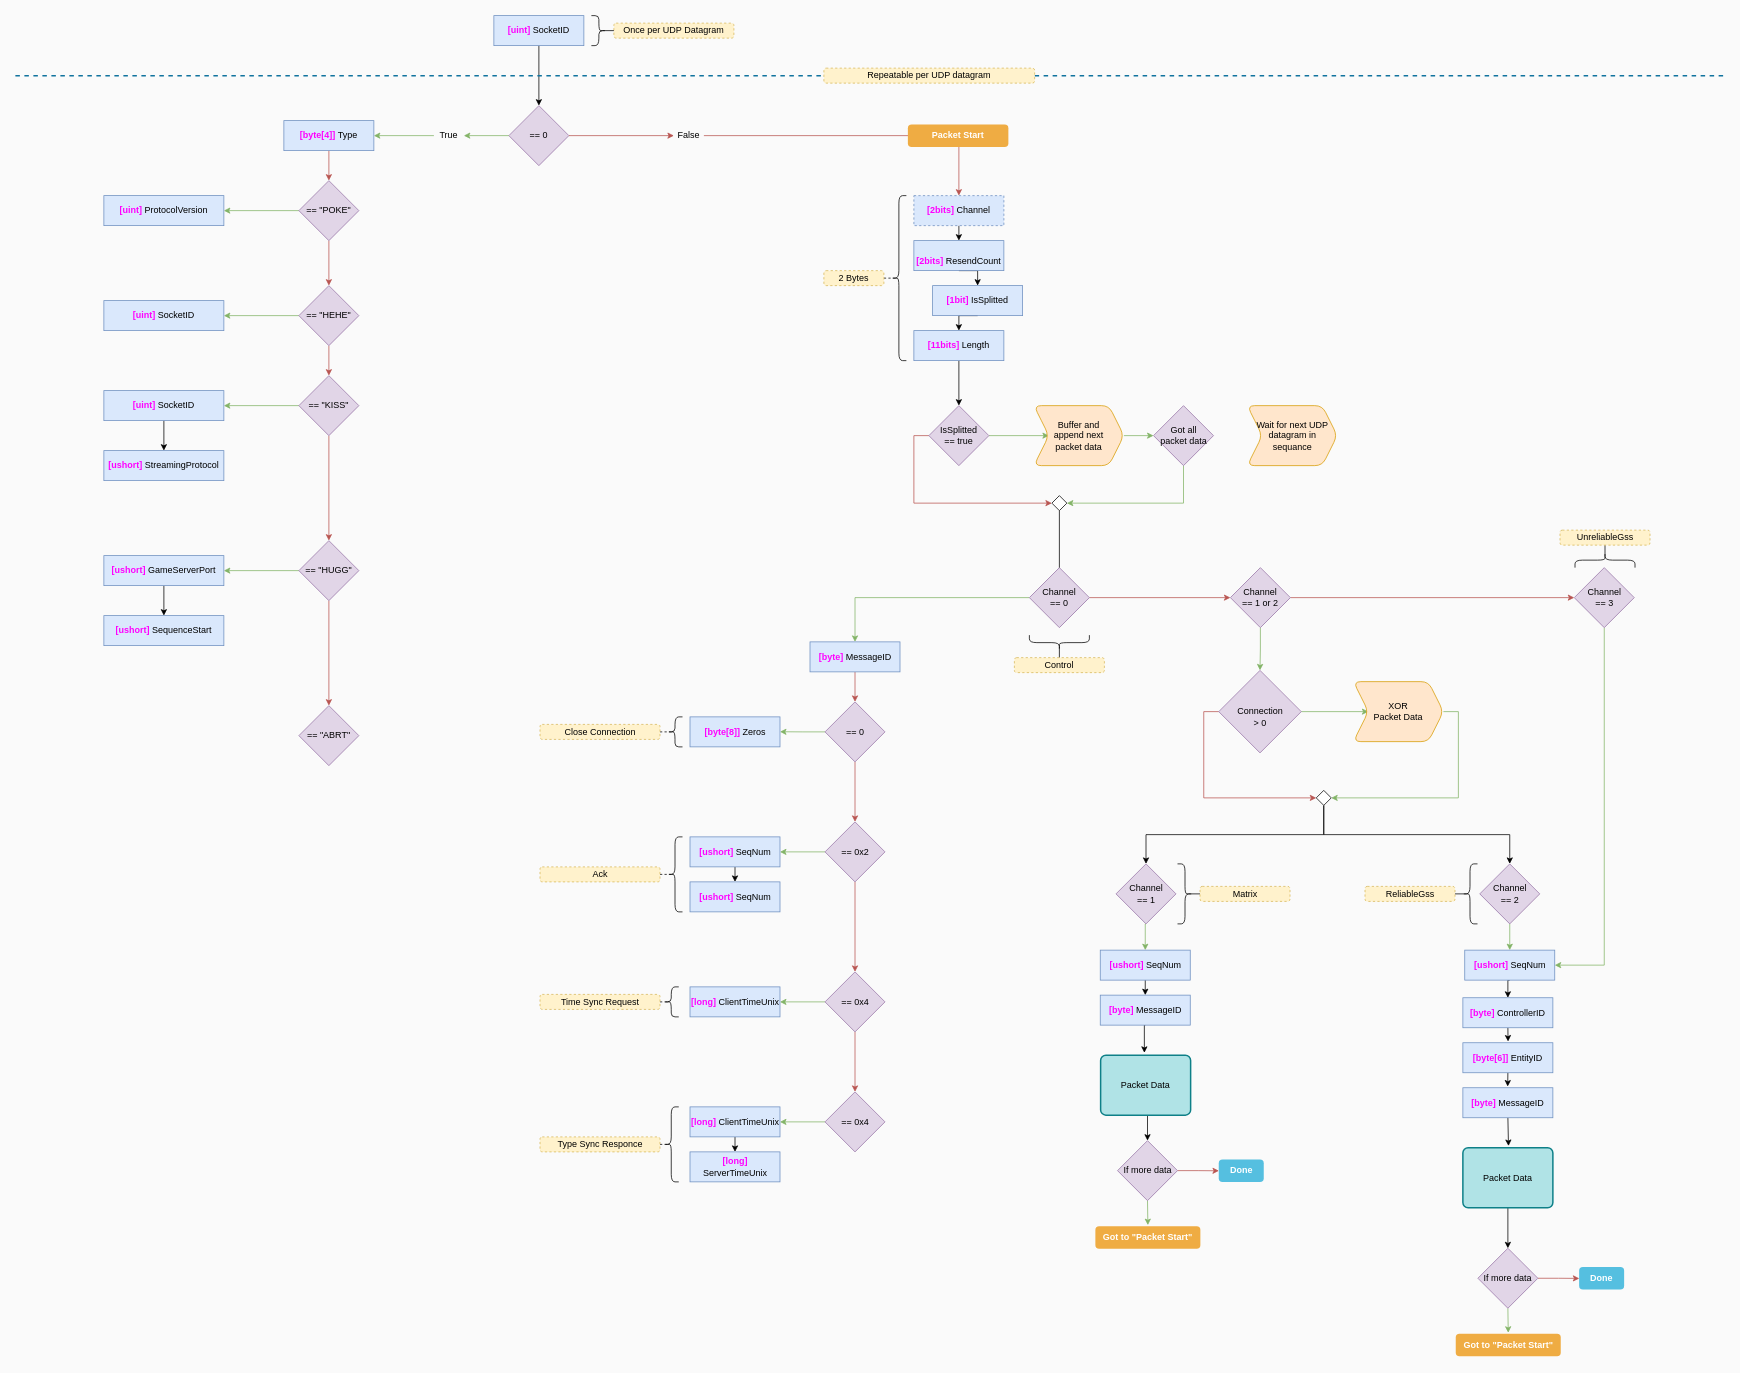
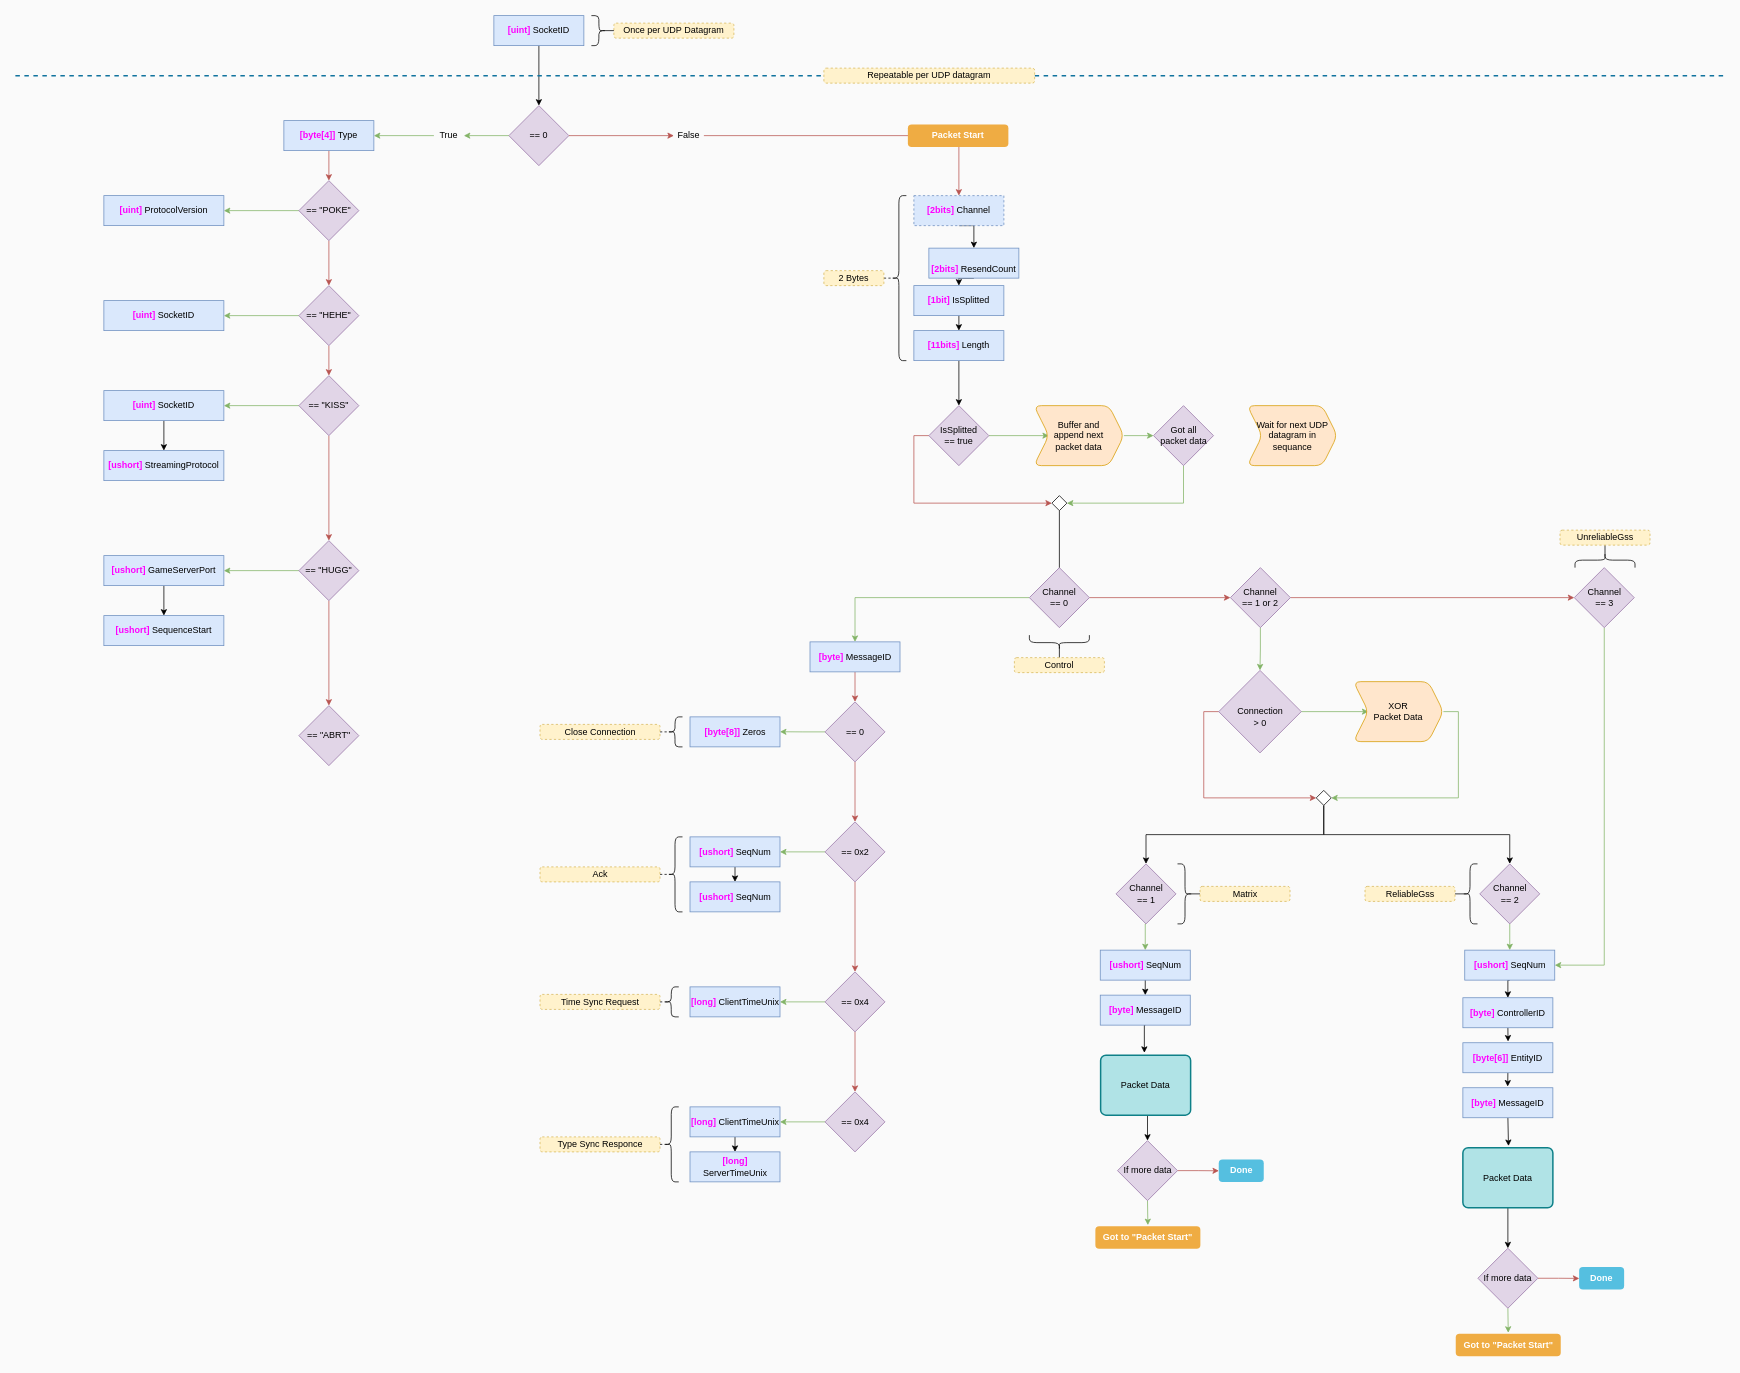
node "[2bits] ResendCount": moved (959, 255) -> (974, 263)
node "[1bit] IsSplitted": moved (978, 300) -> (959, 300)
